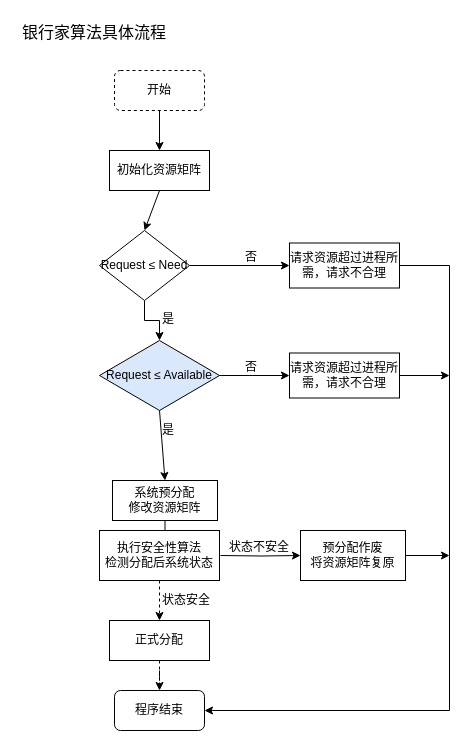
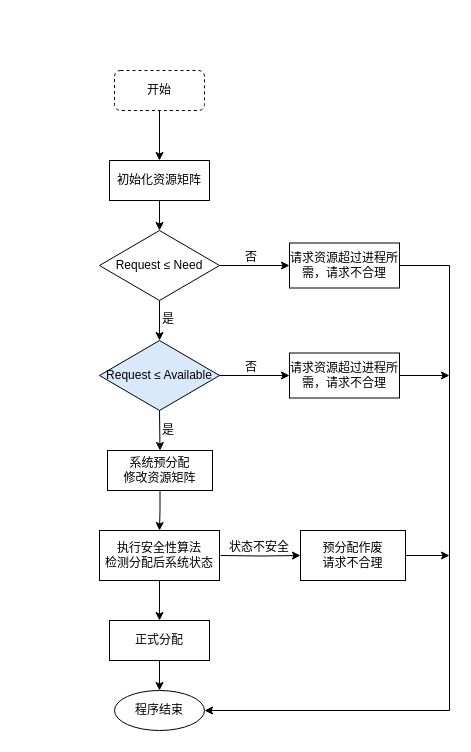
node "银行家算法具体流程": removed
node "初始化资源矩阵": moved (160, 171) -> (160, 181)
node "Request ≤ Need": size 90x70 -> 120x70
node "系统预分配 修改资源矩阵": moved (165, 501) -> (160, 471)
node "预分配作废 将资源矩阵复原": label "预分配作废 将资源矩阵复原" -> "预分配作废 请求不合理"
edge "执行安全性算法 检测分配后系统状态" -> "正式分配": style dashed -> solid
node "状态安全": removed
edge "正式分配" -> "程序结束": style dashed -> solid
node "程序结束": shape rounded rectangle -> ellipse
